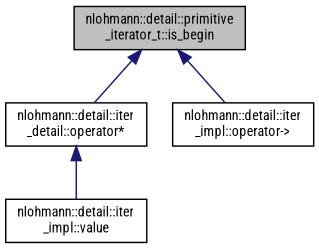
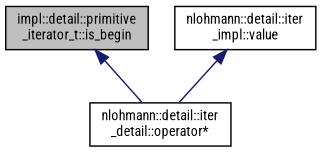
node "nlohmann::detail::primitive _iterator_t::is_begin": label "nlohmann::detail::primitive _iterator_t::is_begin" -> "impl::detail::primitive _iterator_t::is_begin"
node "nlohmann::detail::iter _impl::operator->": removed
edge "nlohmann::detail::iter _impl::value" -> "nlohmann::detail::iter _detail::operator*": reversed
